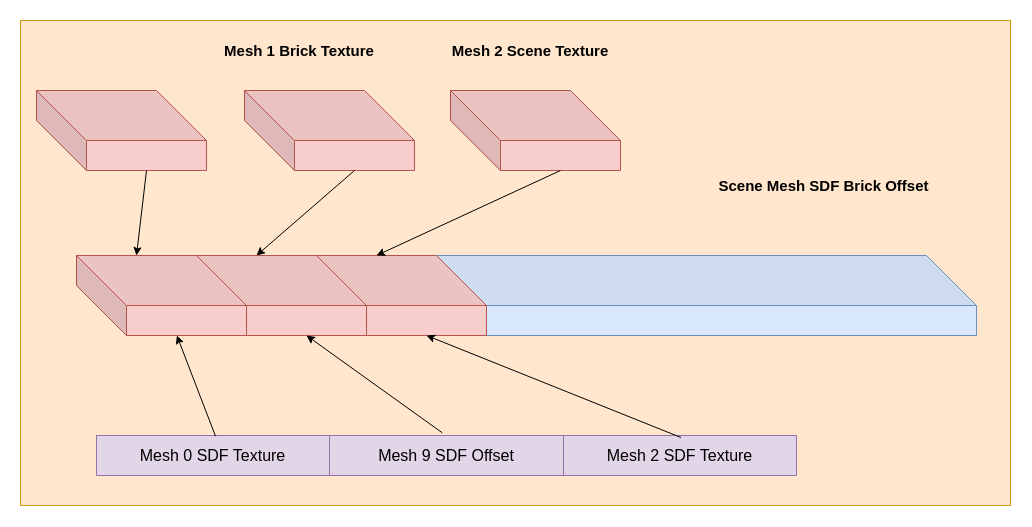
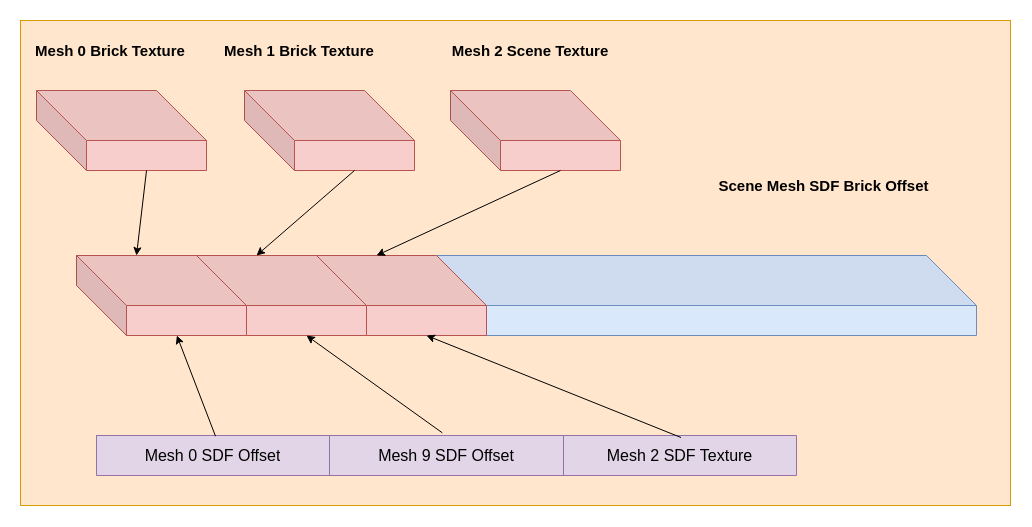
node "Mesh 0 Brick Texture": added
node "Mesh 0 SDF Texture": label "Mesh 0 SDF Texture" -> "Mesh 0 SDF Offset"
